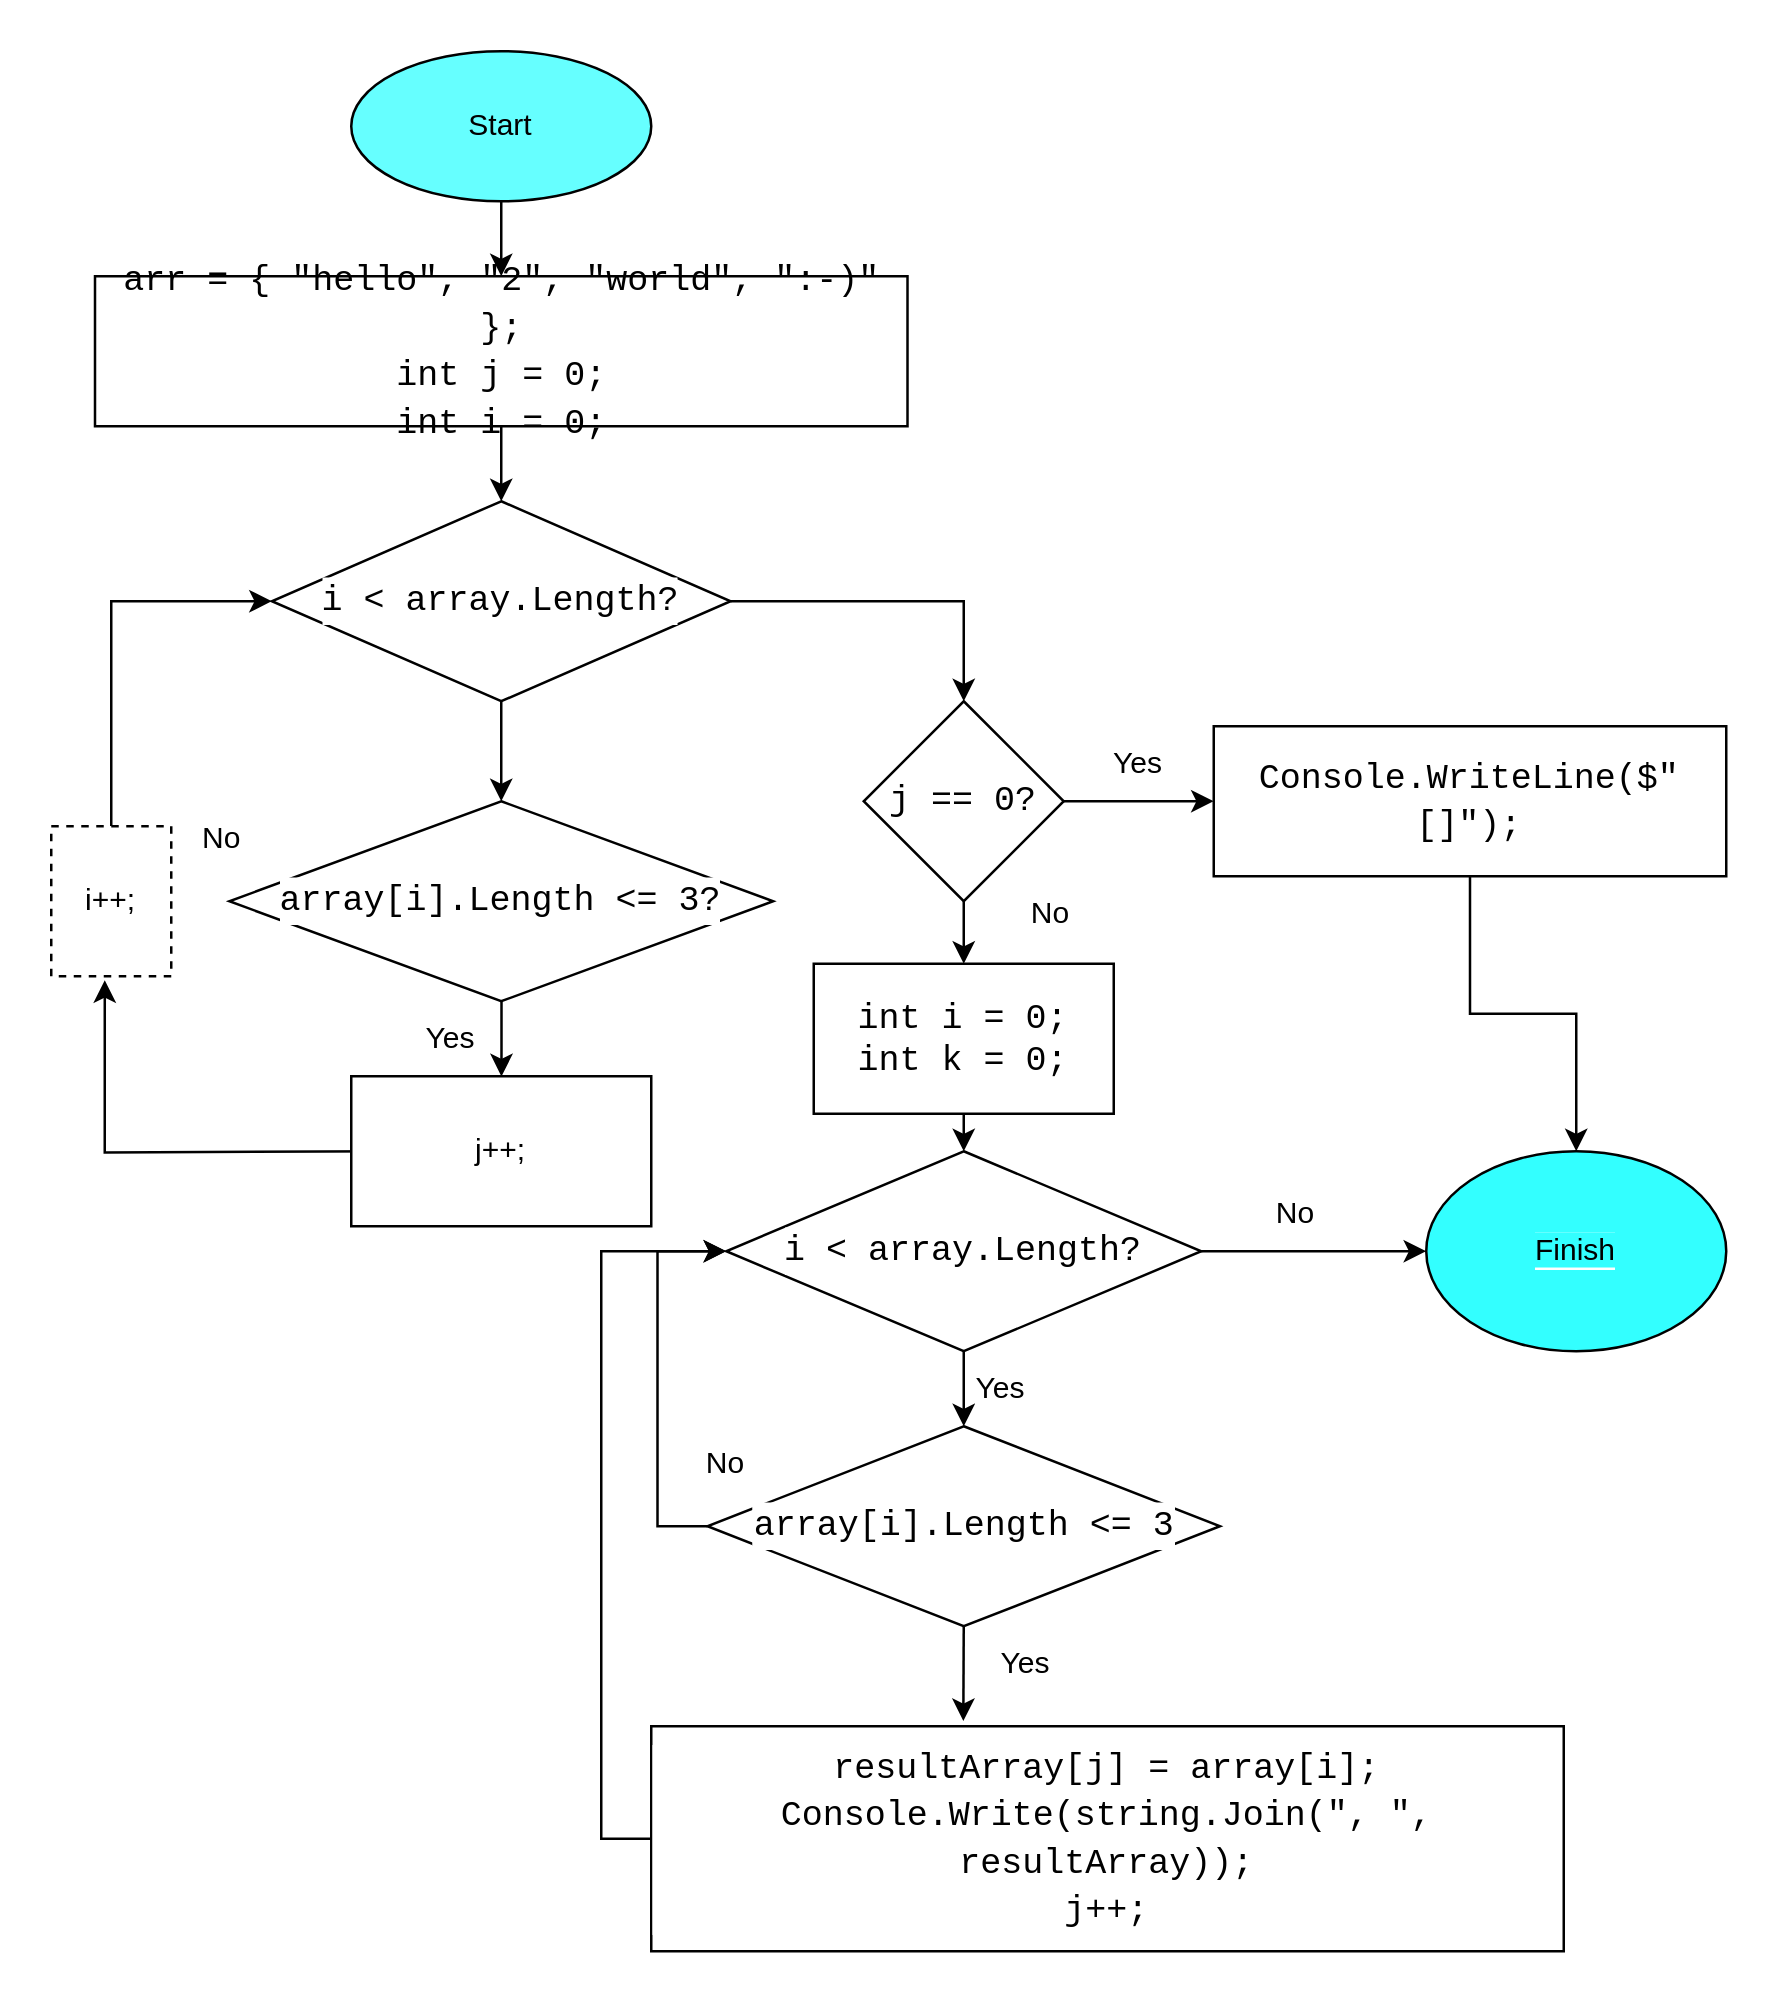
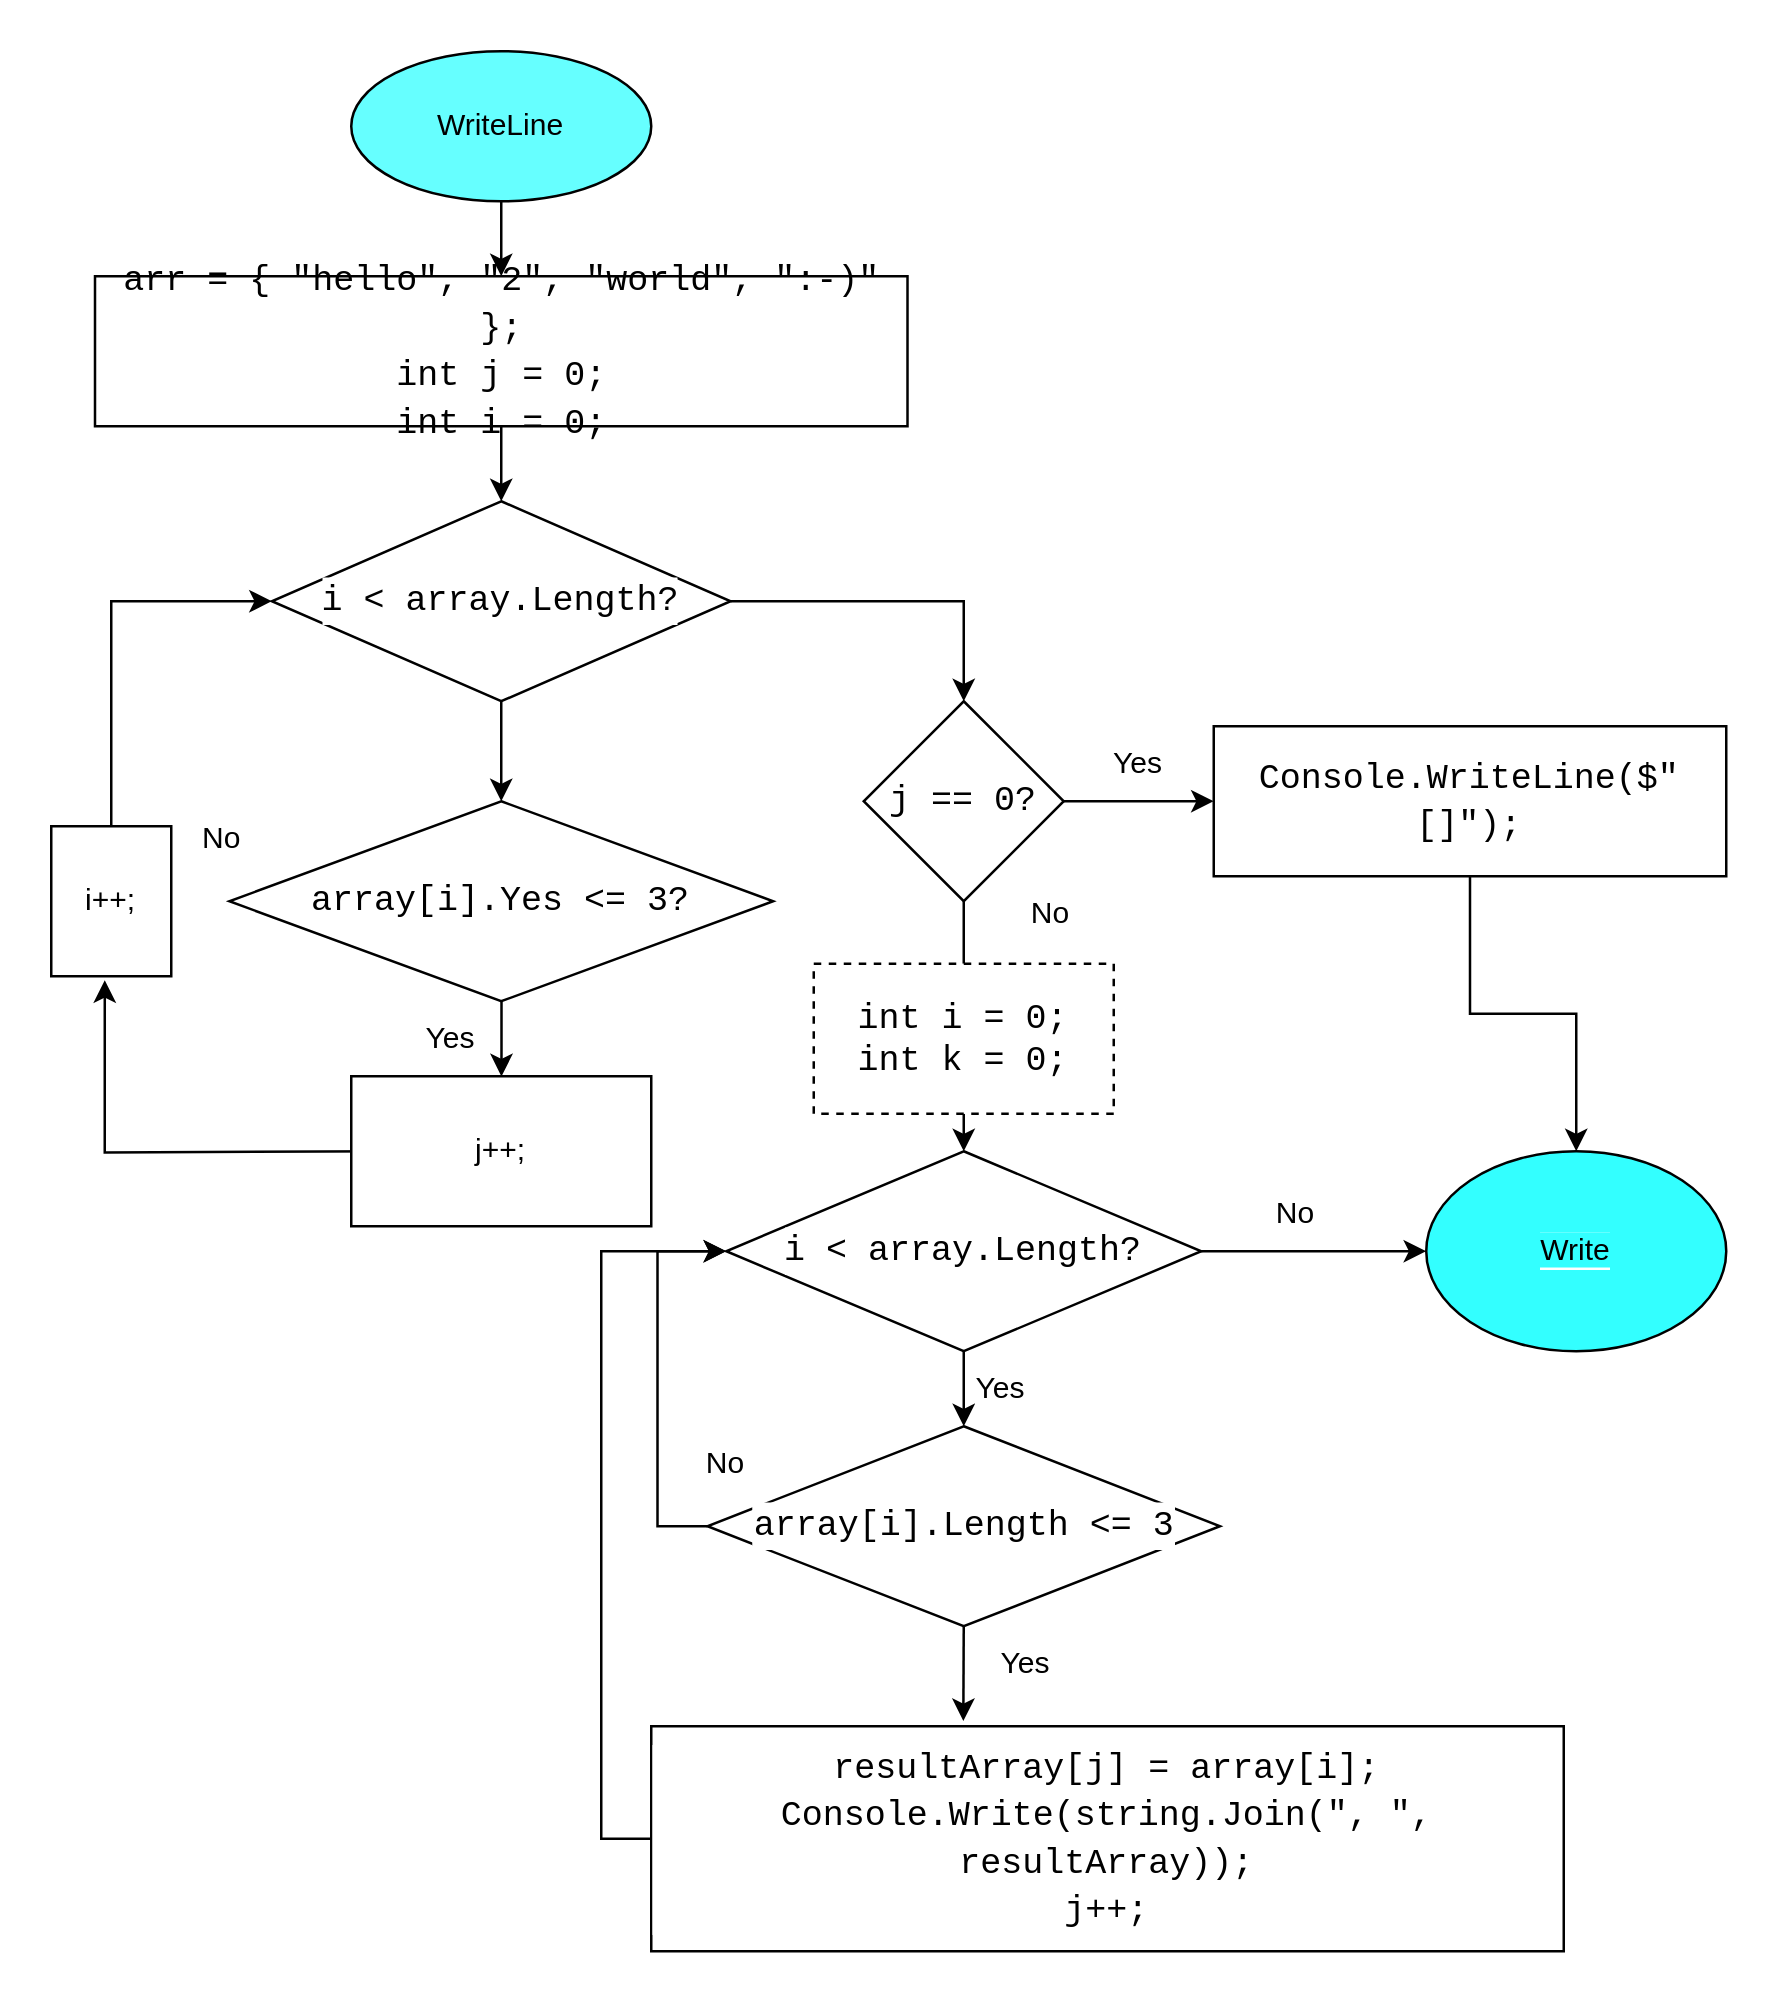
node "Start": label "Start" -> "WriteLine"
node "i++;": style dashed -> solid
node "array[i].Length <= 3?": label "array[i].Length <= 3?" -> "array[i].Yes <= 3?"
edge "j == 0?" -> "int i = 0; int k = 0;": arrowhead classic -> none
node "int i = 0; int k = 0;": style solid -> dashed
node "Finish": label "Finish" -> "Write"
